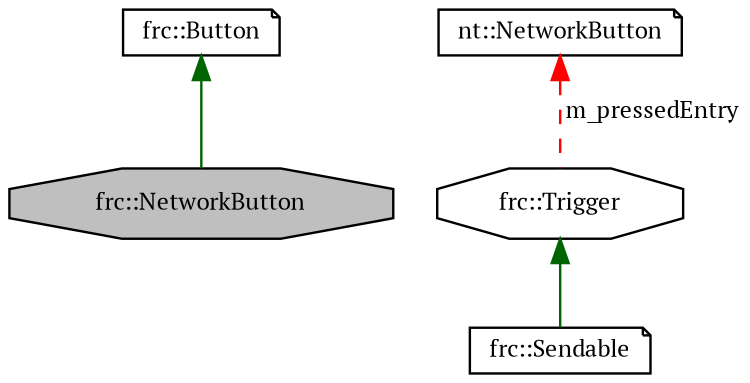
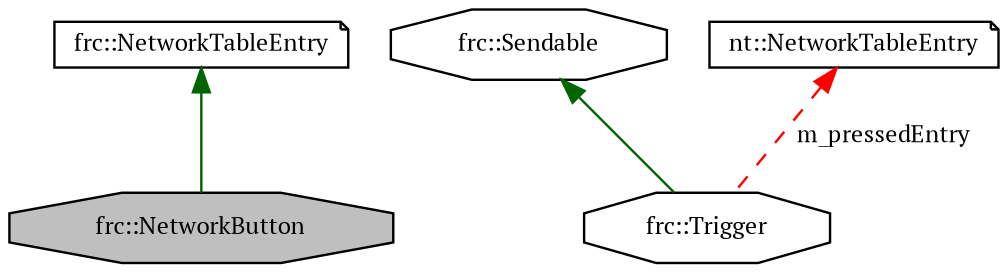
node "frc::Button": label "frc::Button" -> "frc::NetworkTableEntry"
node "nt::NetworkButton": label "nt::NetworkButton" -> "nt::NetworkTableEntry"
edge "frc::Sendable" -> "frc::Trigger": reversed
node "frc::Sendable": shape note -> octagon
